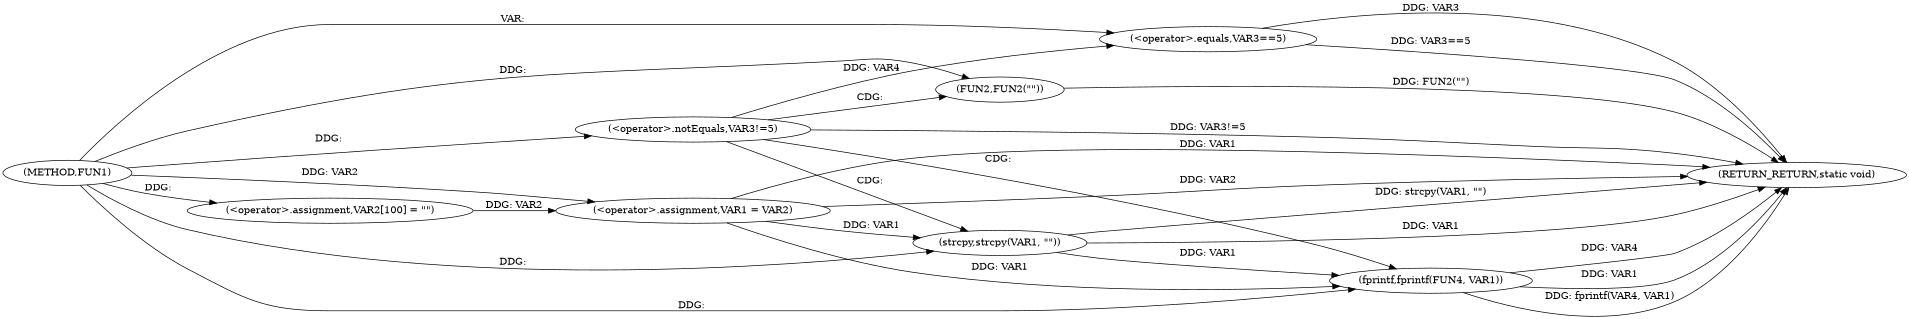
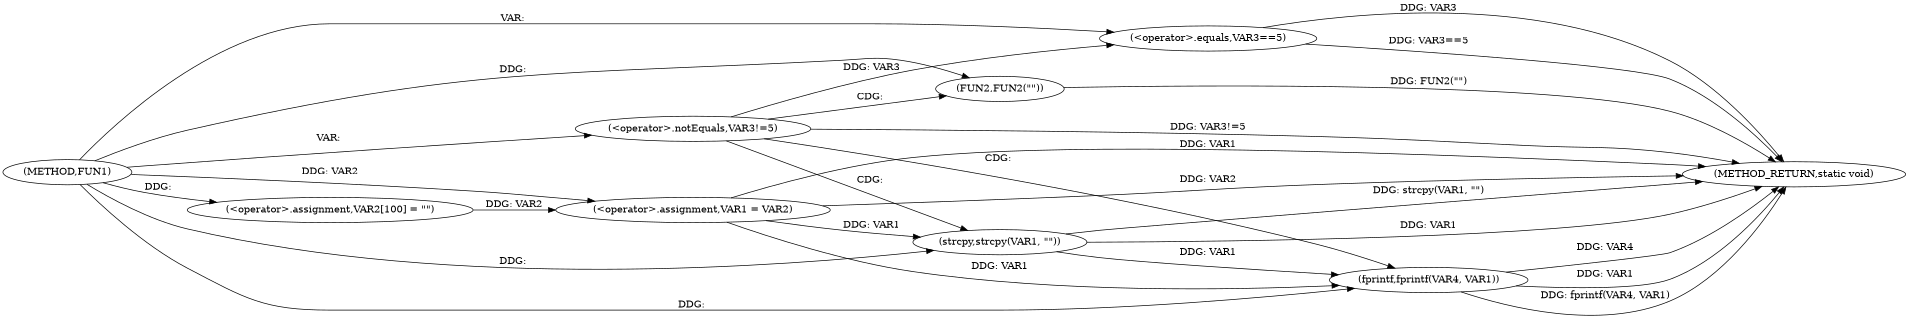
edge "(<operator>.notEquals,VAR3!=5)" -> "(<operator>.equals,VAR3==5)": label "DDG: VAR4" -> "DDG: VAR3"
edge "(METHOD,FUN1)" -> "(<operator>.notEquals,VAR3!=5)": label "DDG: " -> "VAR: "
node "(RETURN_RETURN,static void)": label "(RETURN_RETURN,static void)" -> "(METHOD_RETURN,static void)"
node "(fprintf,fprintf(FUN4, VAR1))": label "(fprintf,fprintf(FUN4, VAR1))" -> "(fprintf,fprintf(VAR4, VAR1))"
